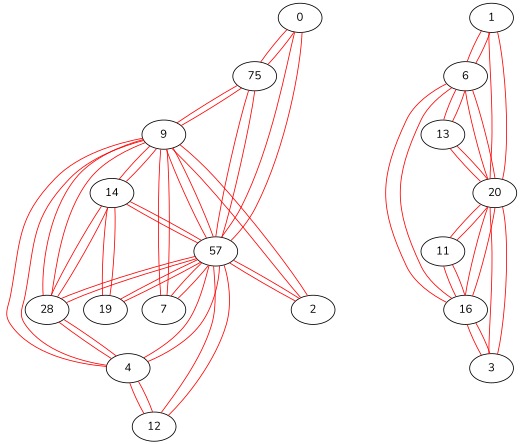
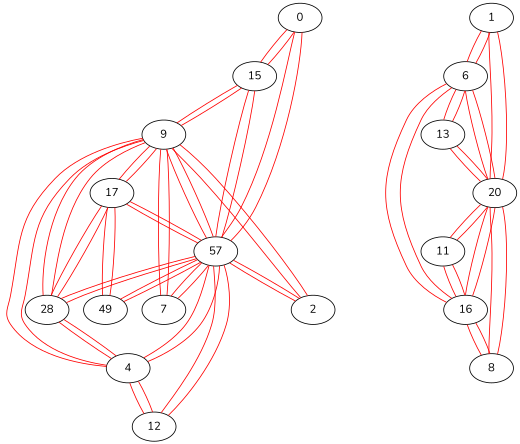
node "75": label "75" -> "15"
node "14": label "14" -> "17"
node "19": label "19" -> "49"
node "3": label "3" -> "8"
